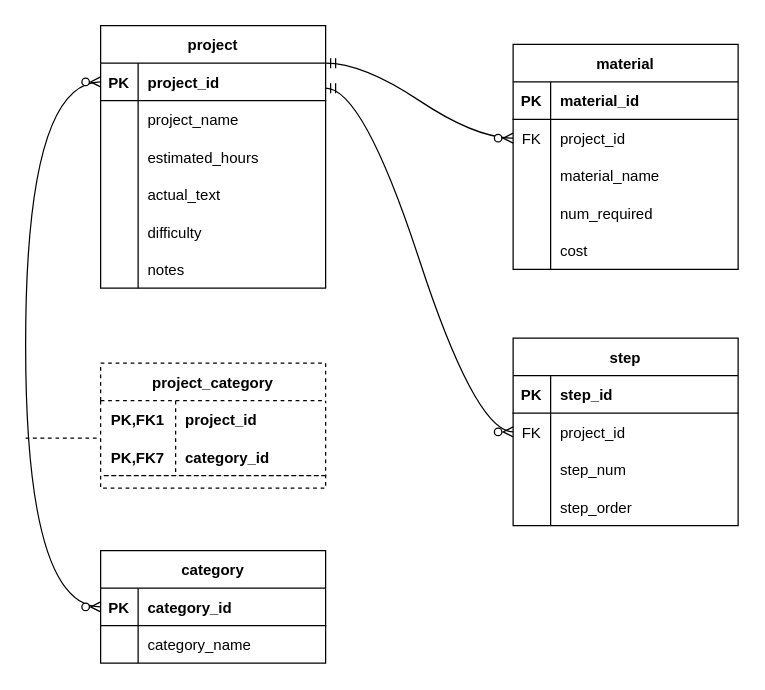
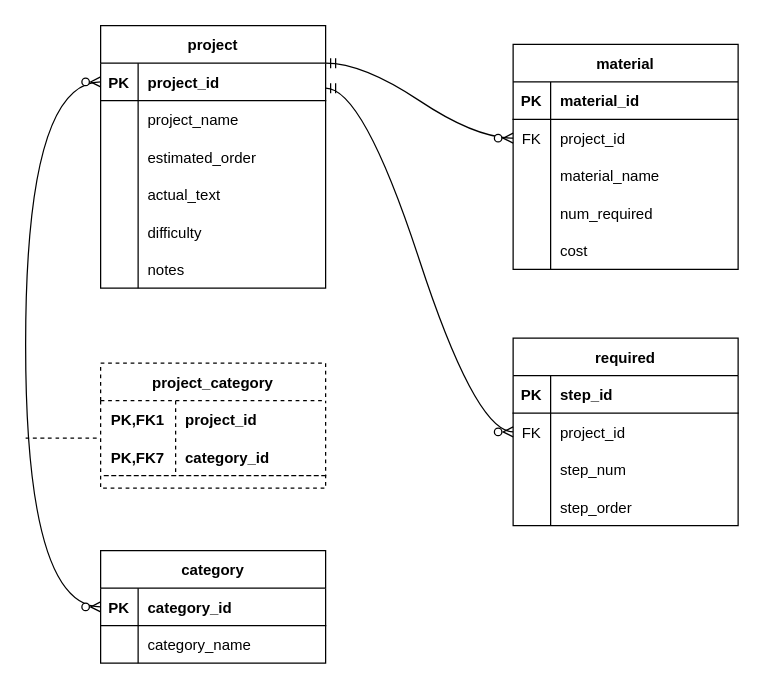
node "estimated_hours": label "estimated_hours" -> "estimated_order"
node "step": label "step" -> "required"
